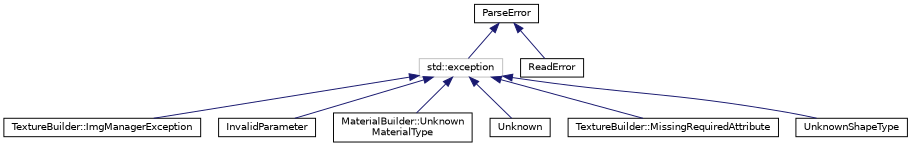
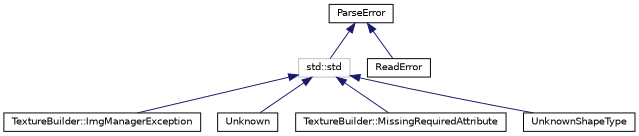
node "std::exception": label "std::exception" -> "std::std"
node "InvalidParameter": removed
node "MaterialBuilder::Unknown MaterialType": removed
